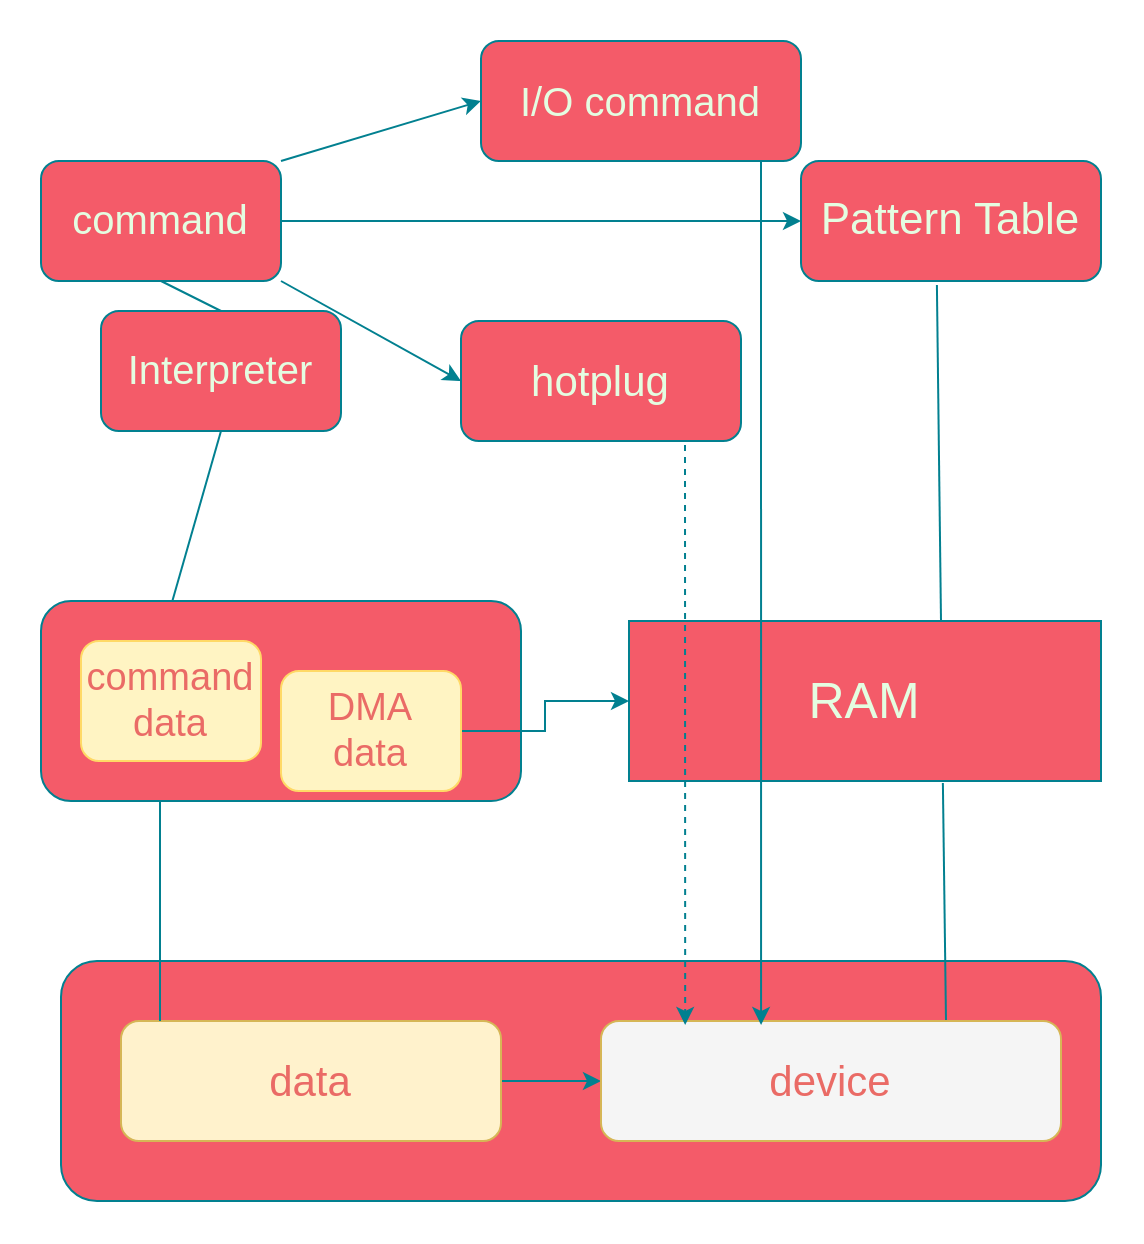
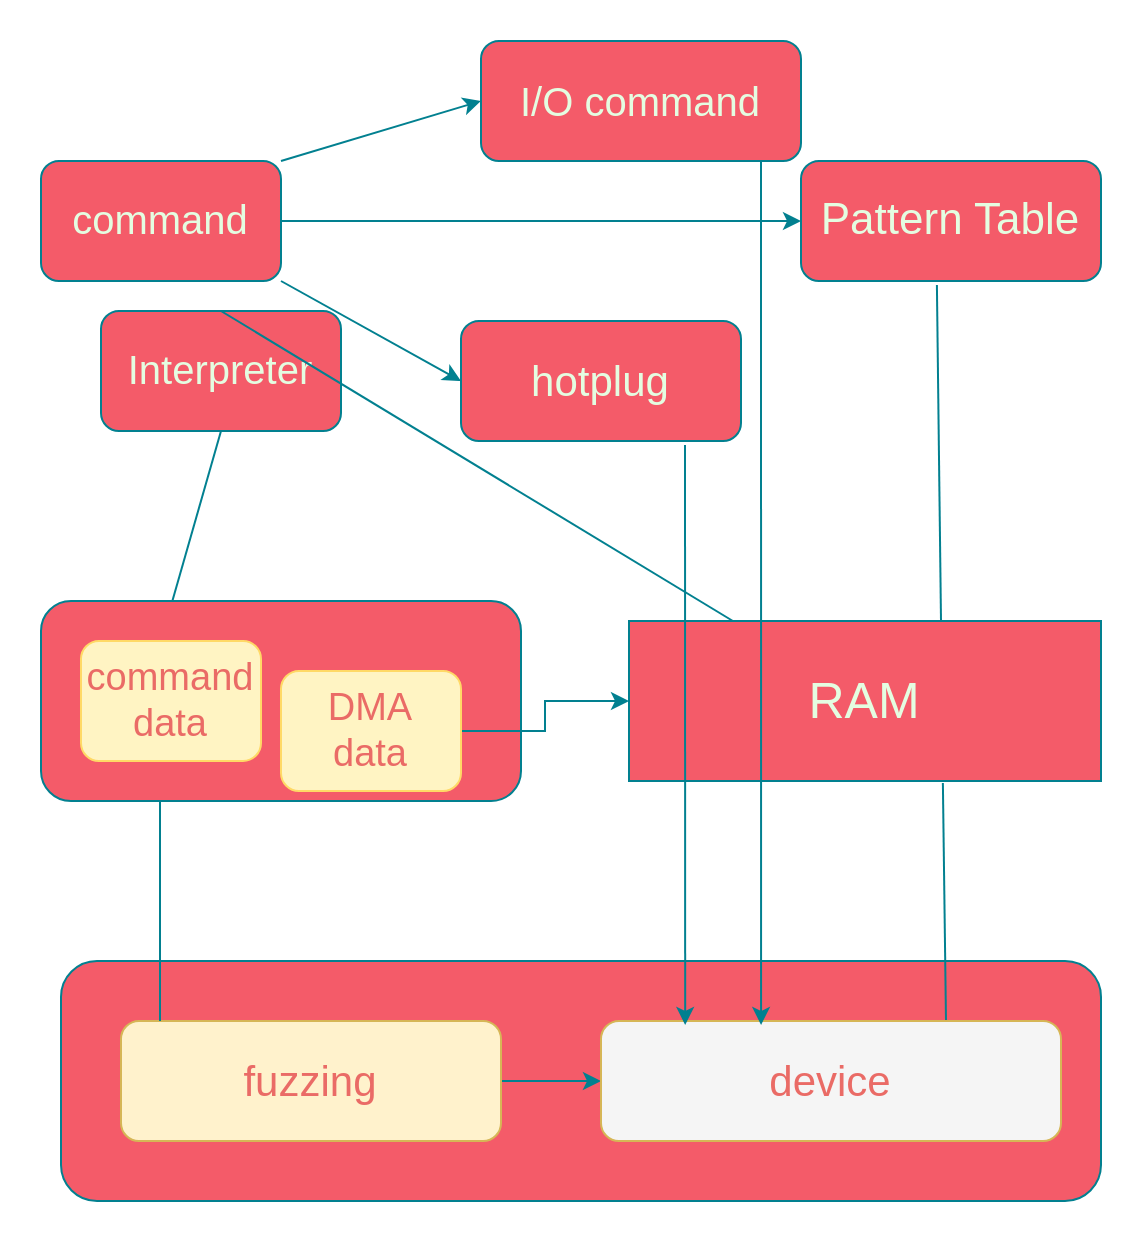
edge "command" -- "Interpreter": now "RAM" -- "Interpreter"
edge "hotplug" -> "device": style dashed -> solid
node "data": label "data" -> "fuzzing"
